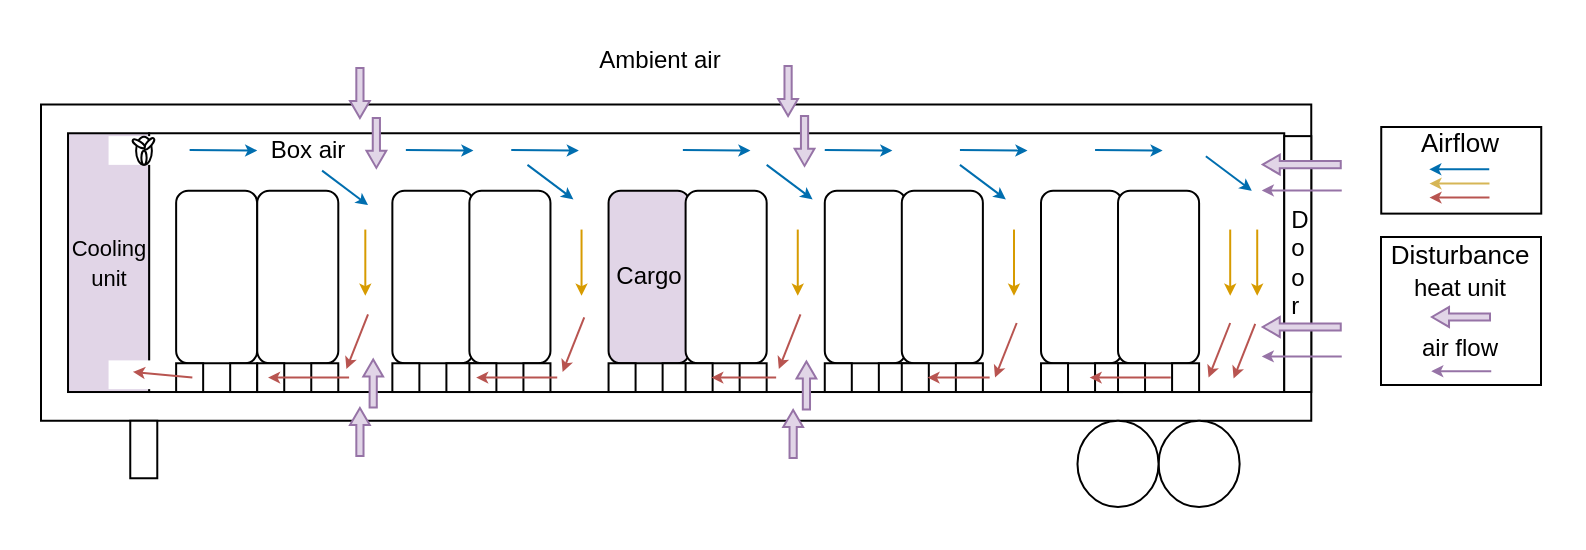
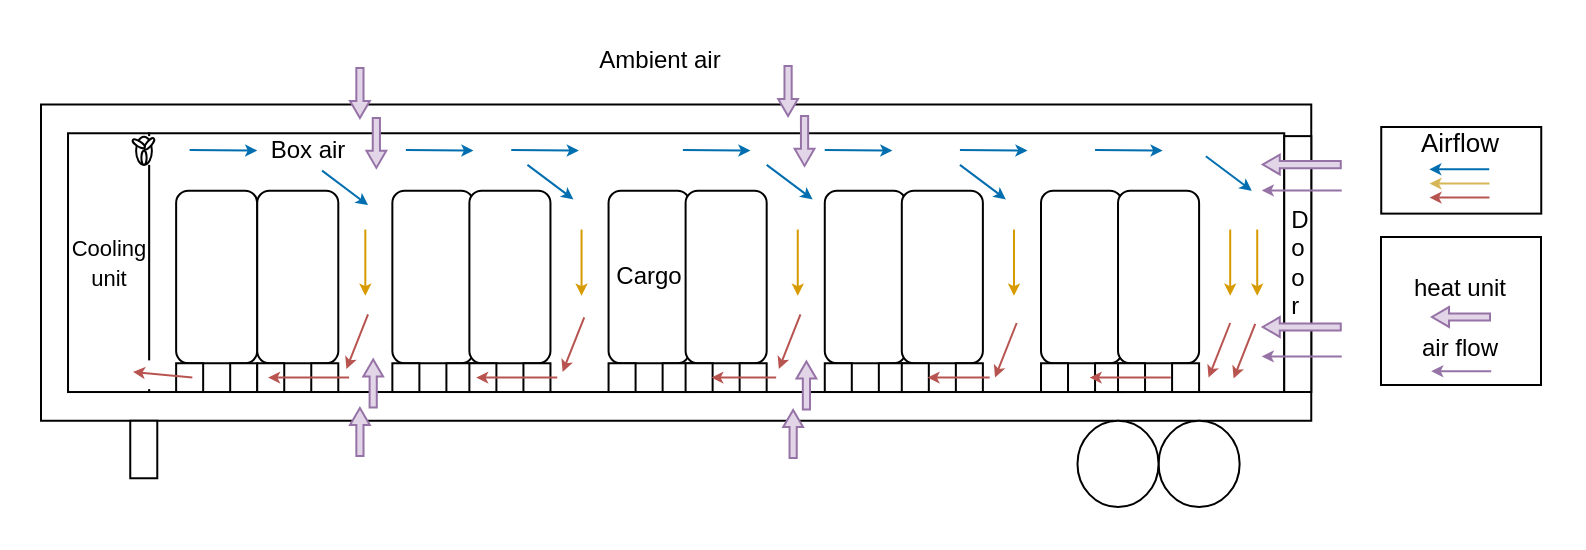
node "Disturbance": removed
node "Cooling unit": fillcolor #e1d5e7 -> #ffffff
node "Cargo": fillcolor #e1d5e7 -> #ffffff
